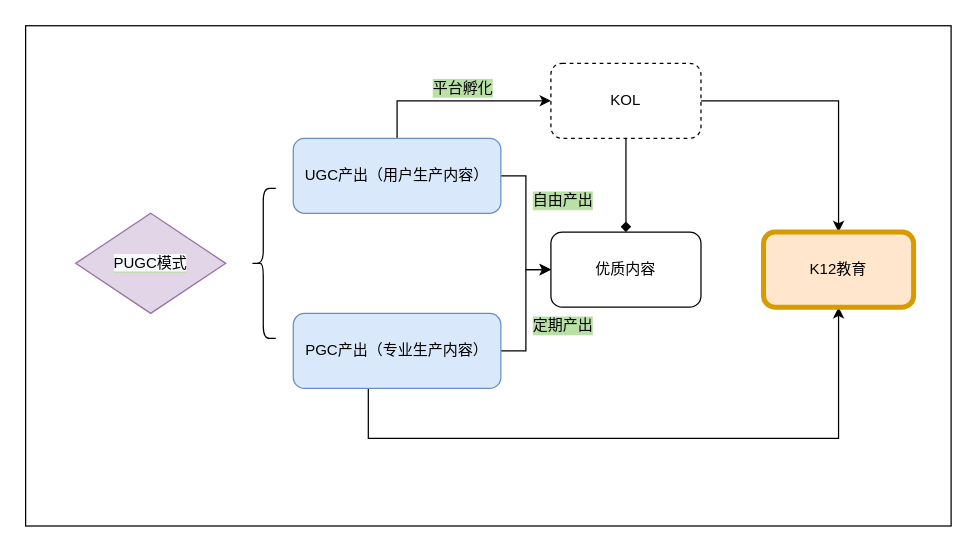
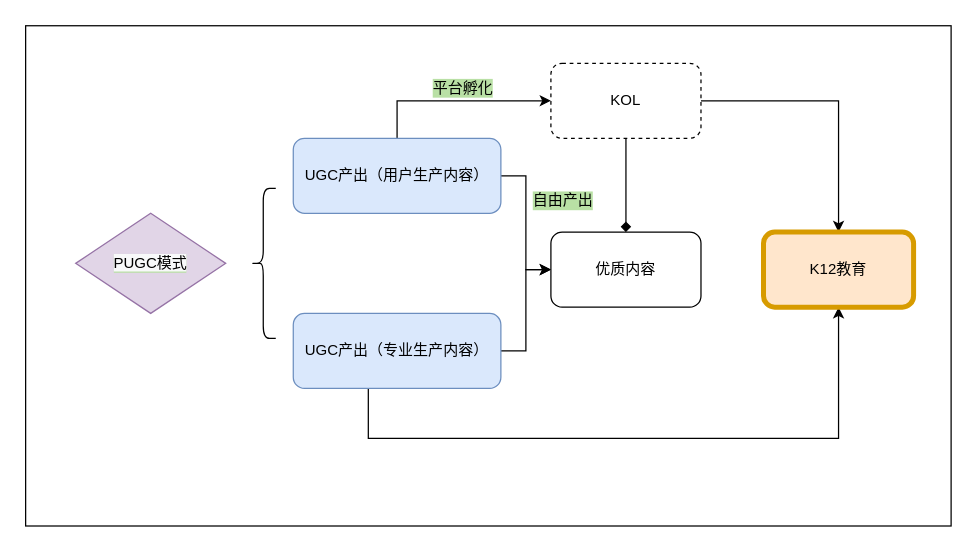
node "定期产出": removed
node "PGC产出（专业生产内容）": label "PGC产出（专业生产内容）" -> "UGC产出（专业生产内容）"
